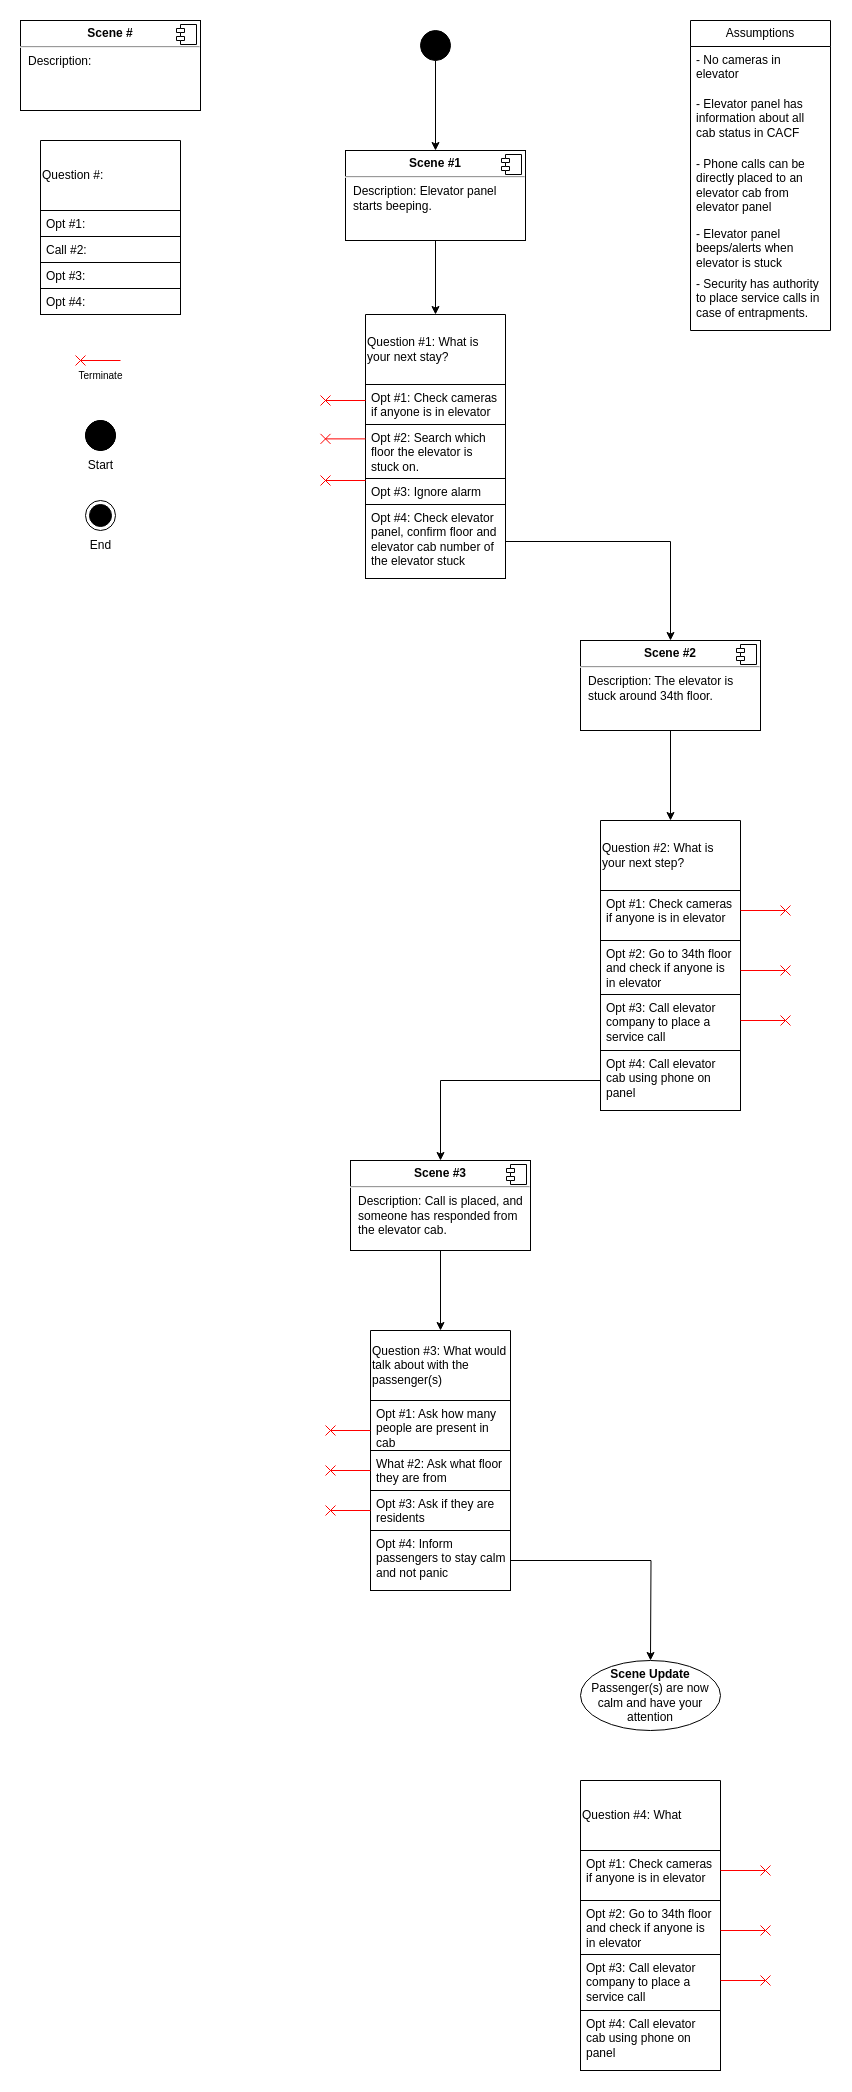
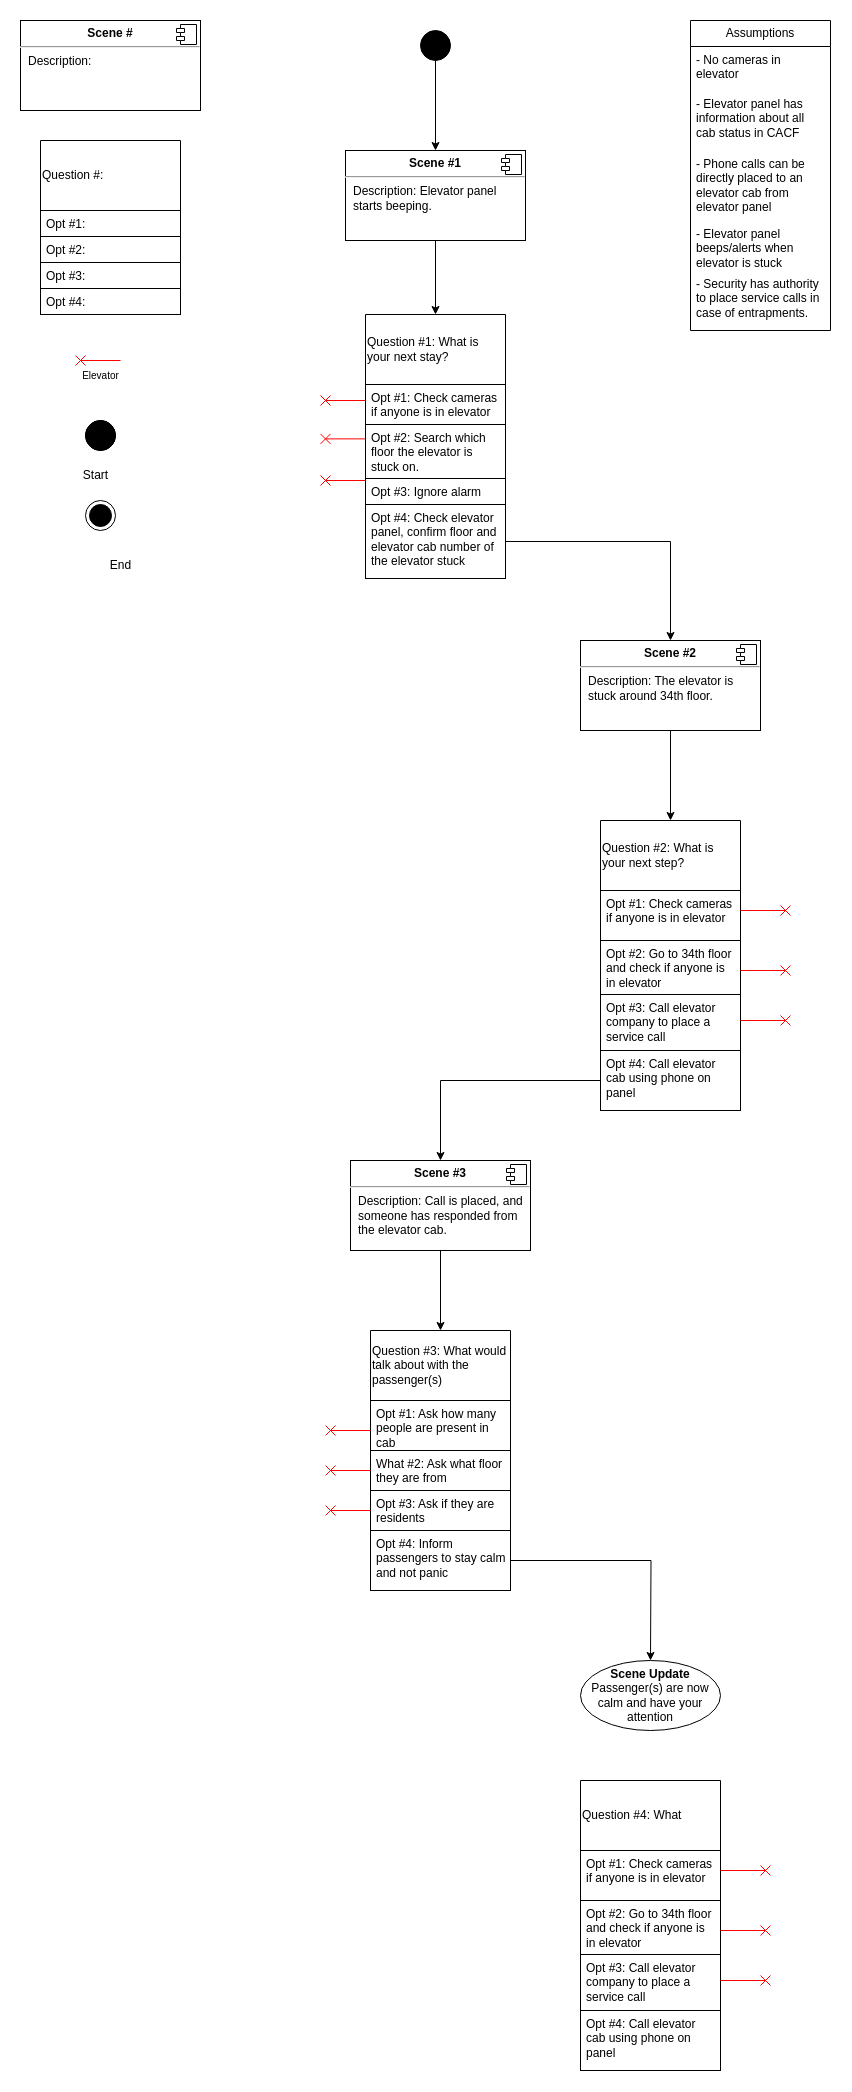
node "Call #2:": label "Call #2:" -> "Opt #2:"
node "Terminate": label "Terminate" -> "Elevator"
node "Start": moved (101, 466) -> (96, 476)
node "End": moved (101, 546) -> (121, 566)
